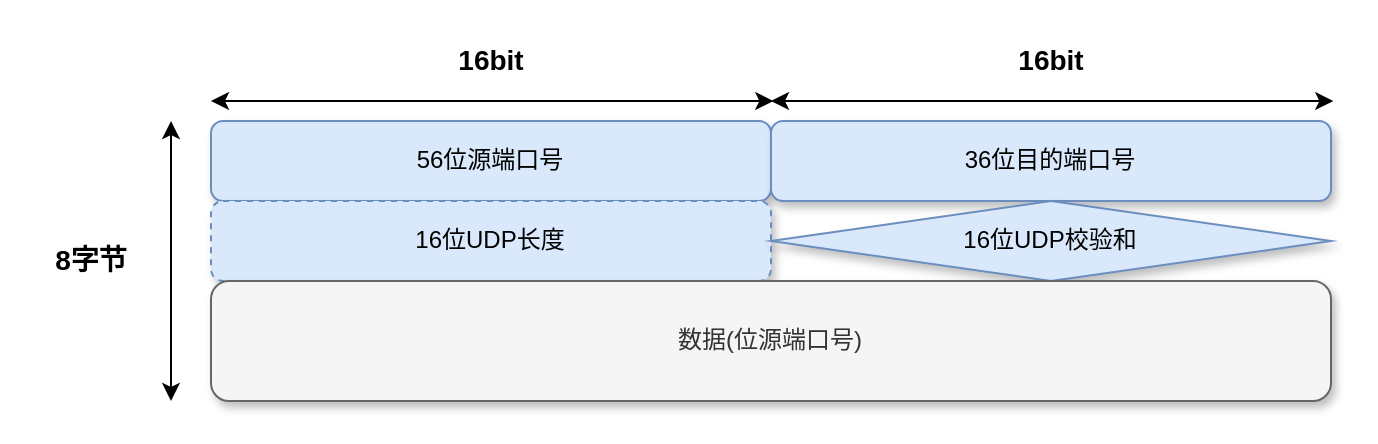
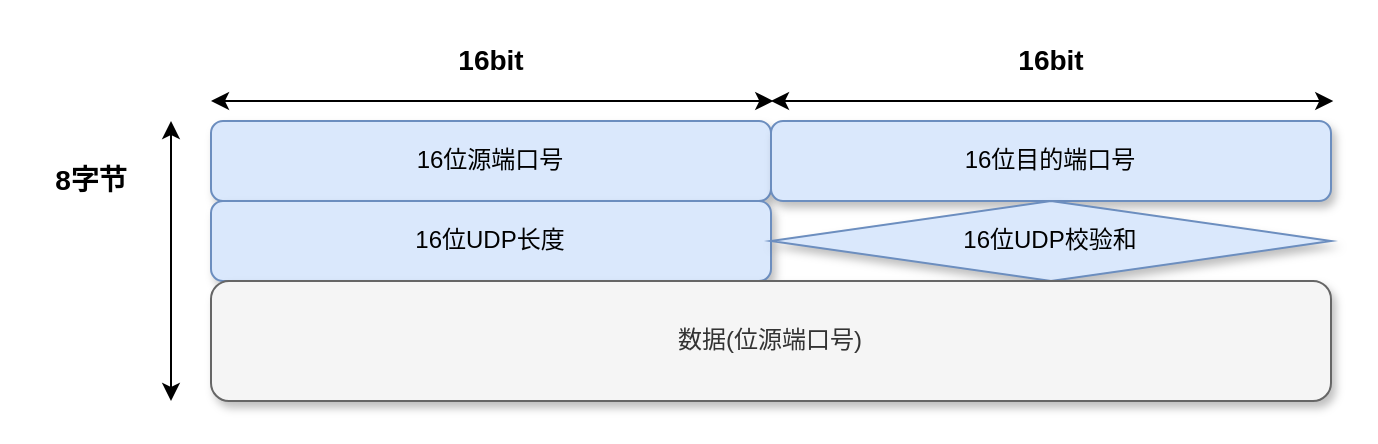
node "56位源端口号": label "56位源端口号" -> "16位源端口号"
node "36位目的端口号": label "36位目的端口号" -> "16位目的端口号"
node "16位UDP长度": style dashed -> solid
node "8字节": moved (91, 261) -> (91, 181)
